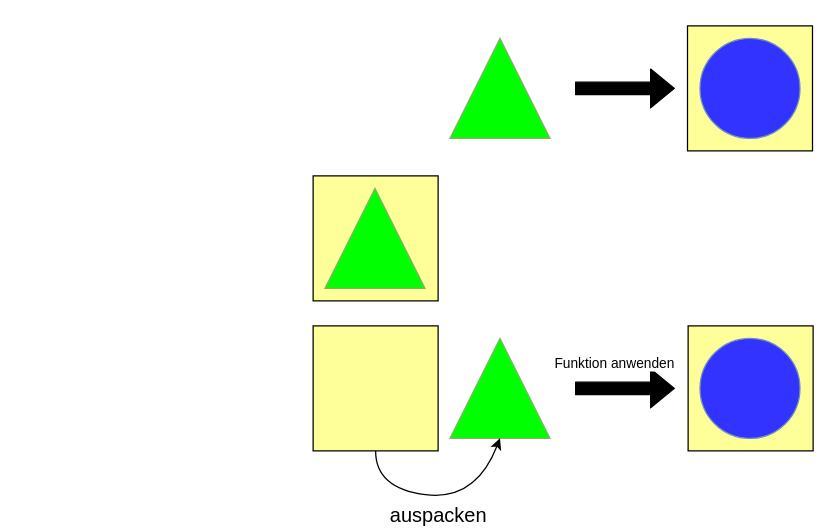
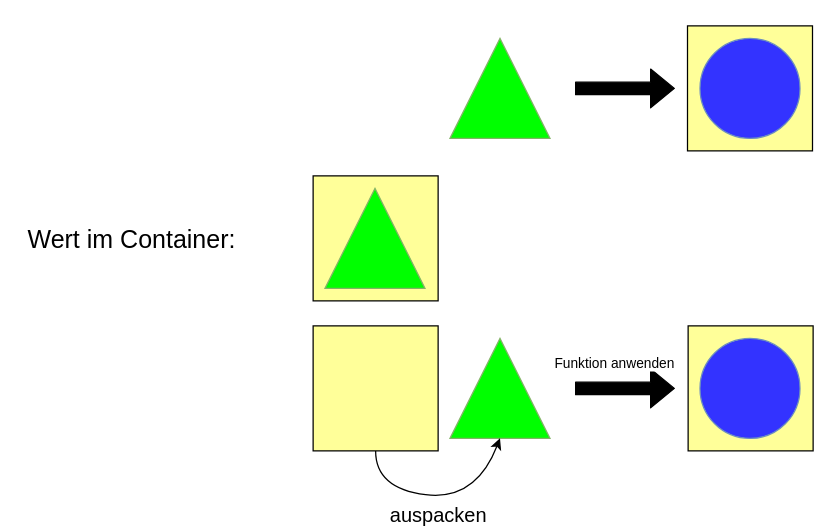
node "Wert im Container:": added
